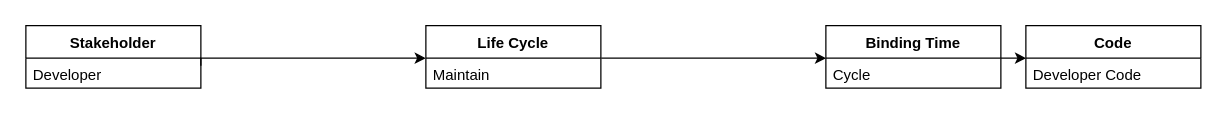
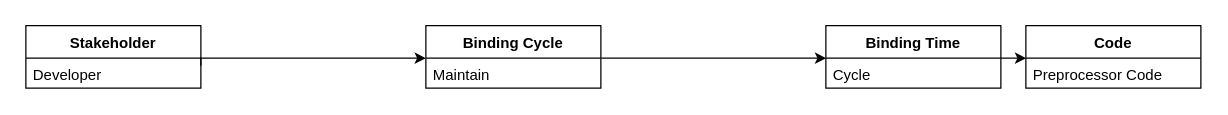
node "Life Cycle": label "Life Cycle" -> "Binding Cycle"
node "Developer Code": label "Developer Code" -> "Preprocessor Code"
